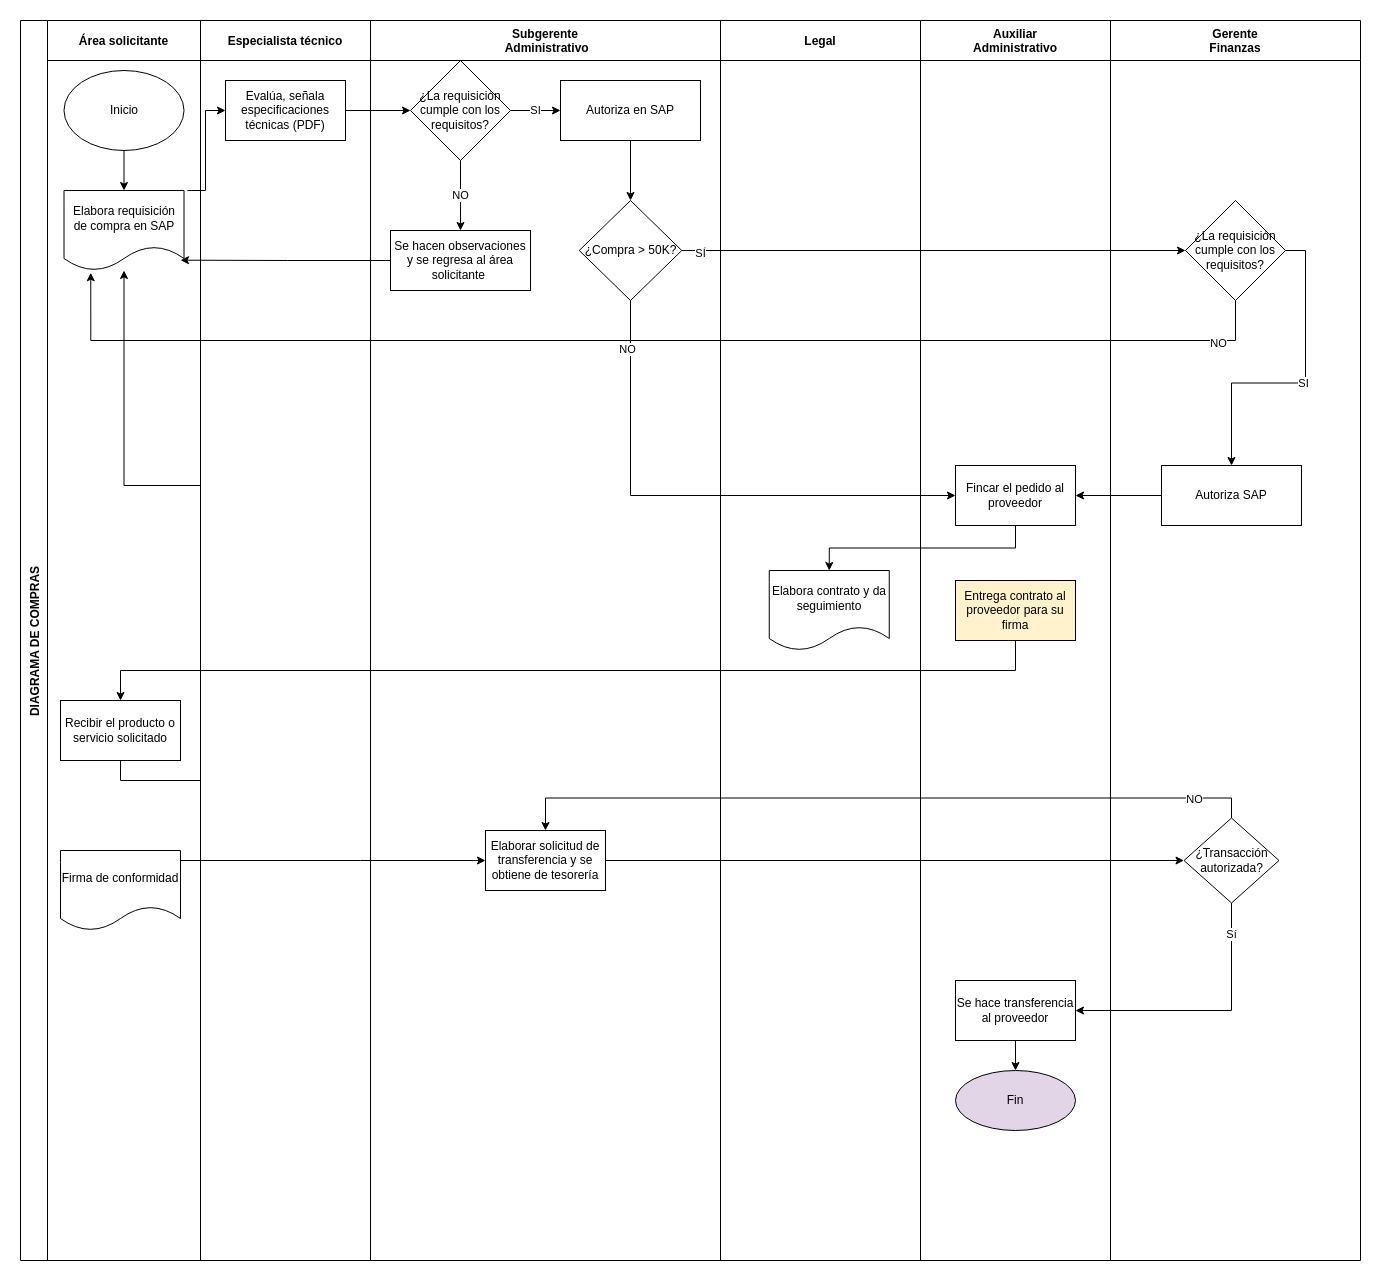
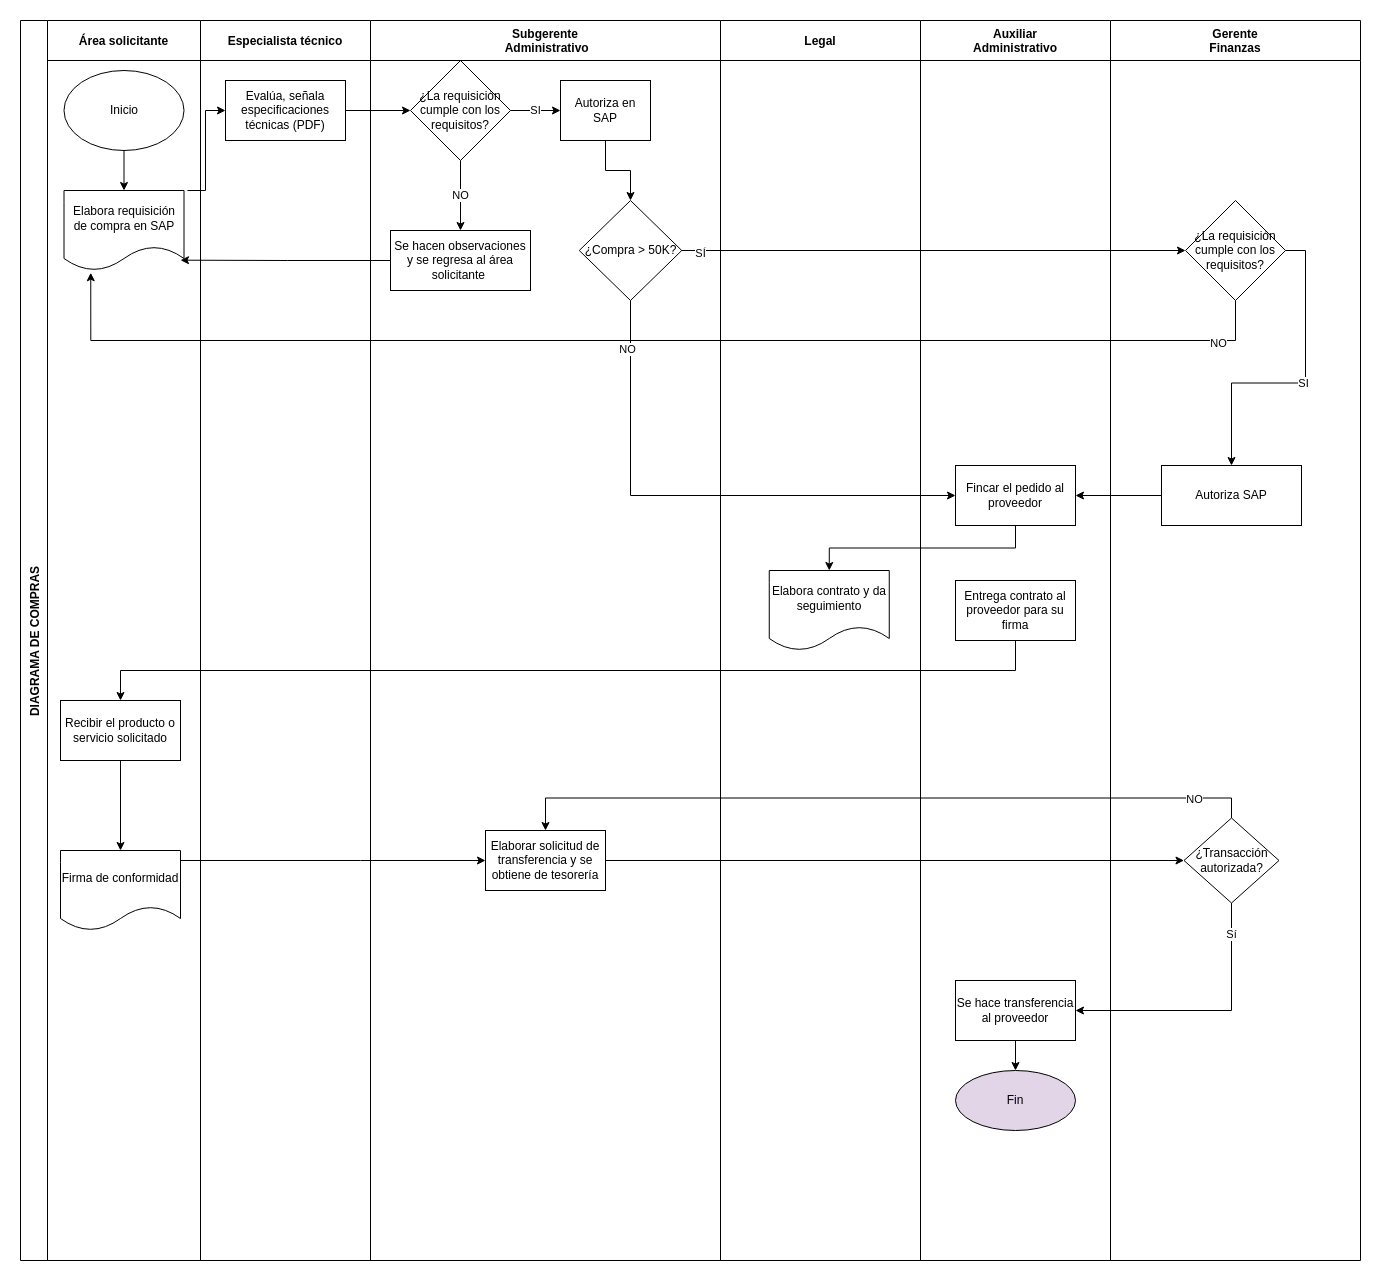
node "Autoriza en SAP": size 140x60 -> 90x60
edge "Recibir el producto o servicio solicitado" -> "Elabora requisición de compra en SAP": now "Recibir el producto o servicio solicitado" -> "Firma de conformidad"
node "Entrega contrato al proveedor para su firma": fillcolor #fff2cc -> #ffffff
